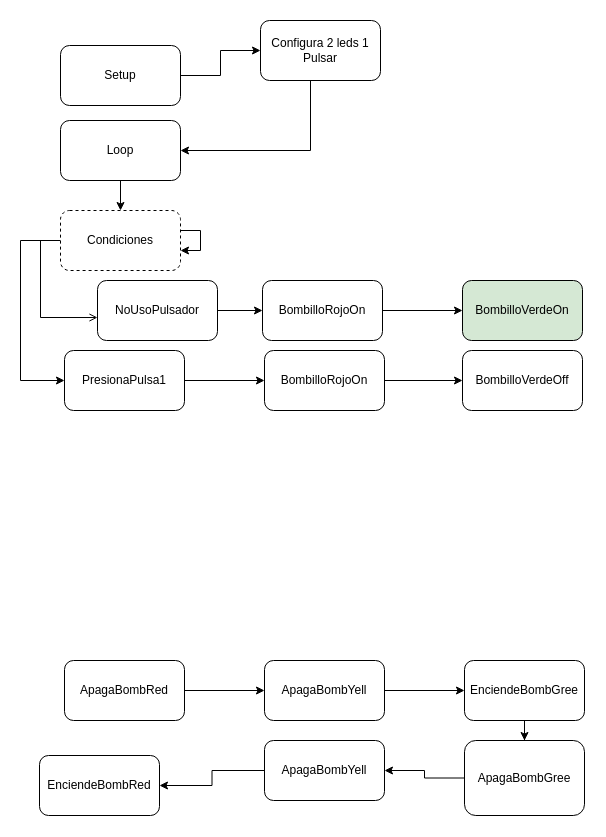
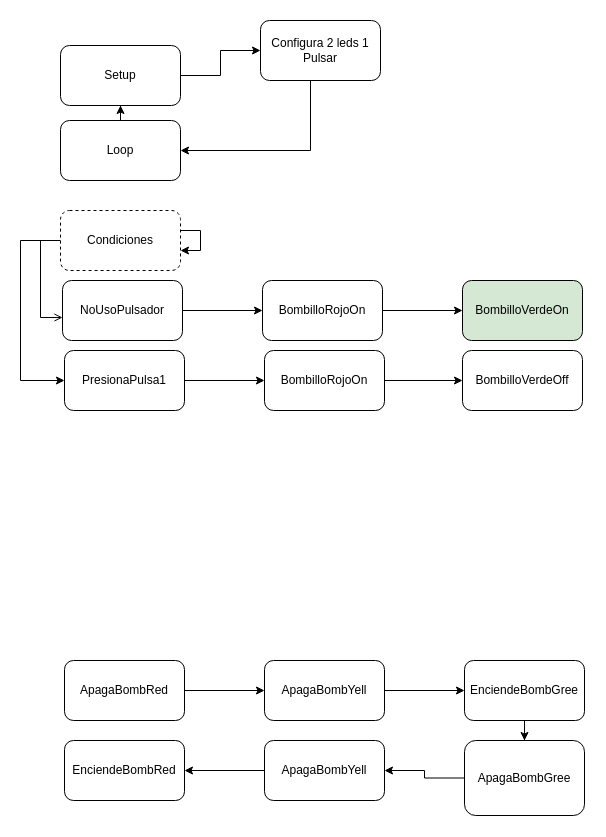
edge "Loop" -> "Condiciones": now "Loop" -> "Setup"
node "NoUsoPulsador": moved (158, 311) -> (123, 311)
node "EnciendeBombRed": moved (100, 786) -> (125, 771)
